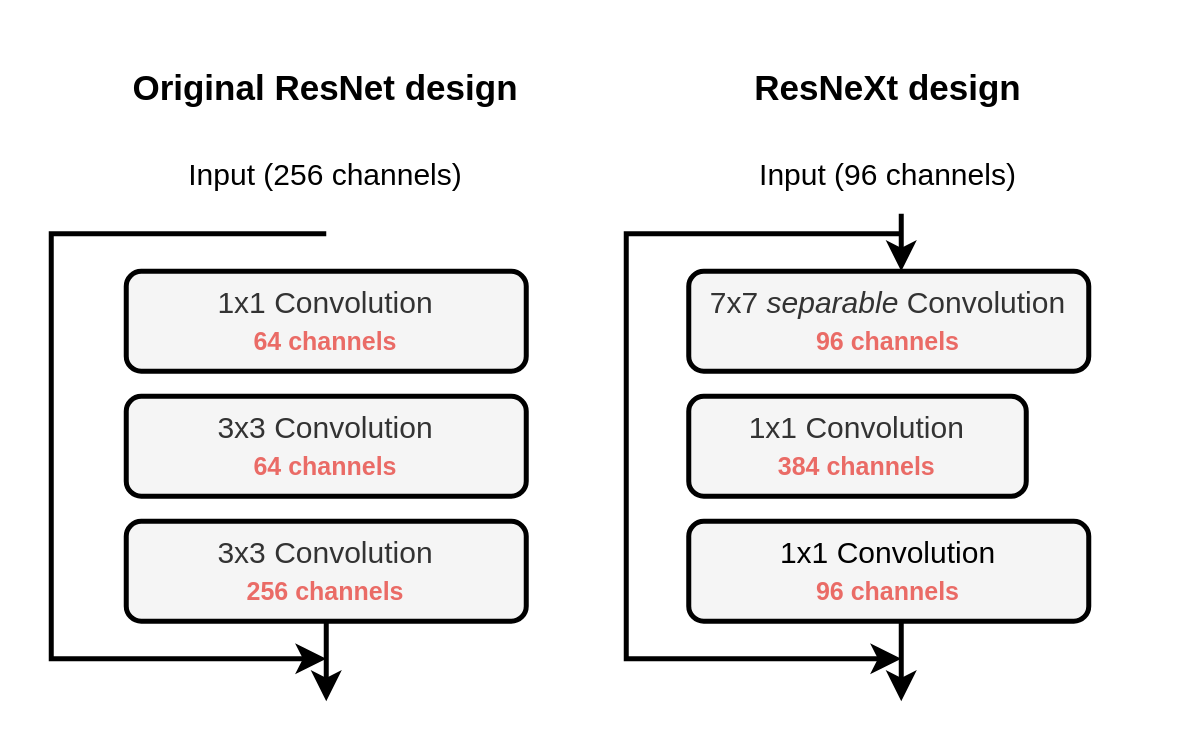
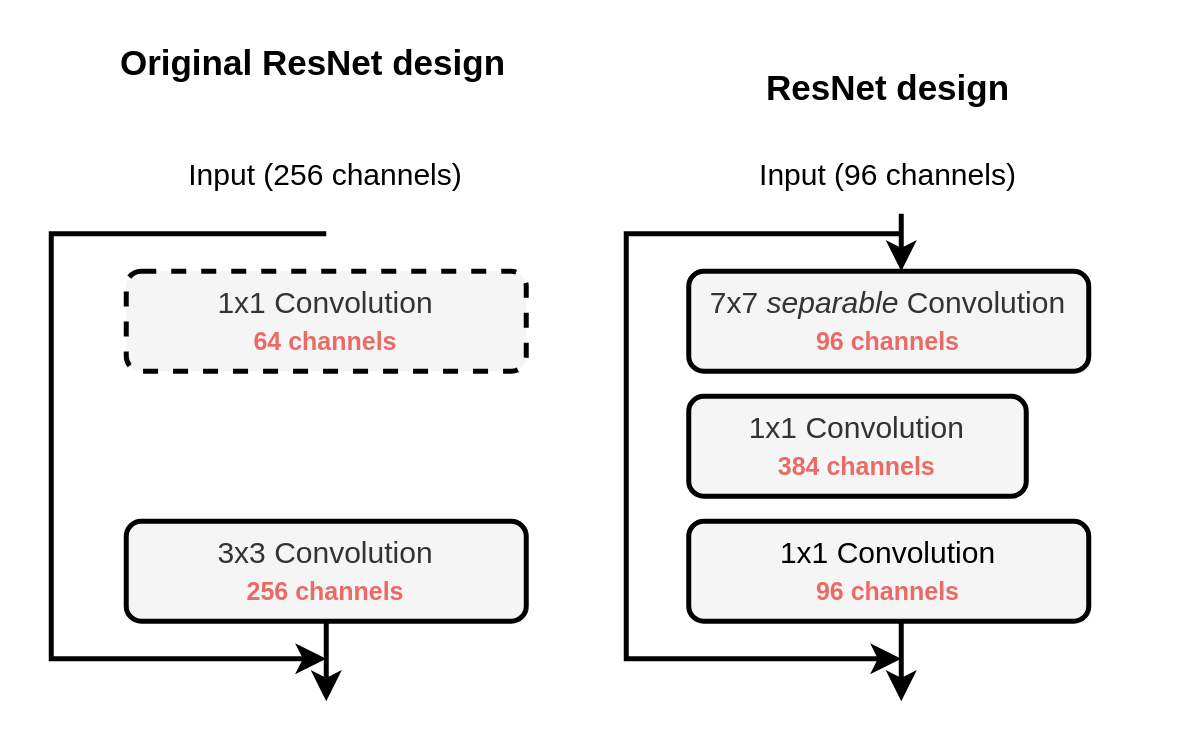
node "Original ResNet design": moved (326, 89) -> (314, 64)
node "ResNeXt design": label "ResNeXt design" -> "ResNet design"
node "1x1 Convolution 64 channels": style solid -> dashed
node "3x3 Convolution 64 channels": removed
